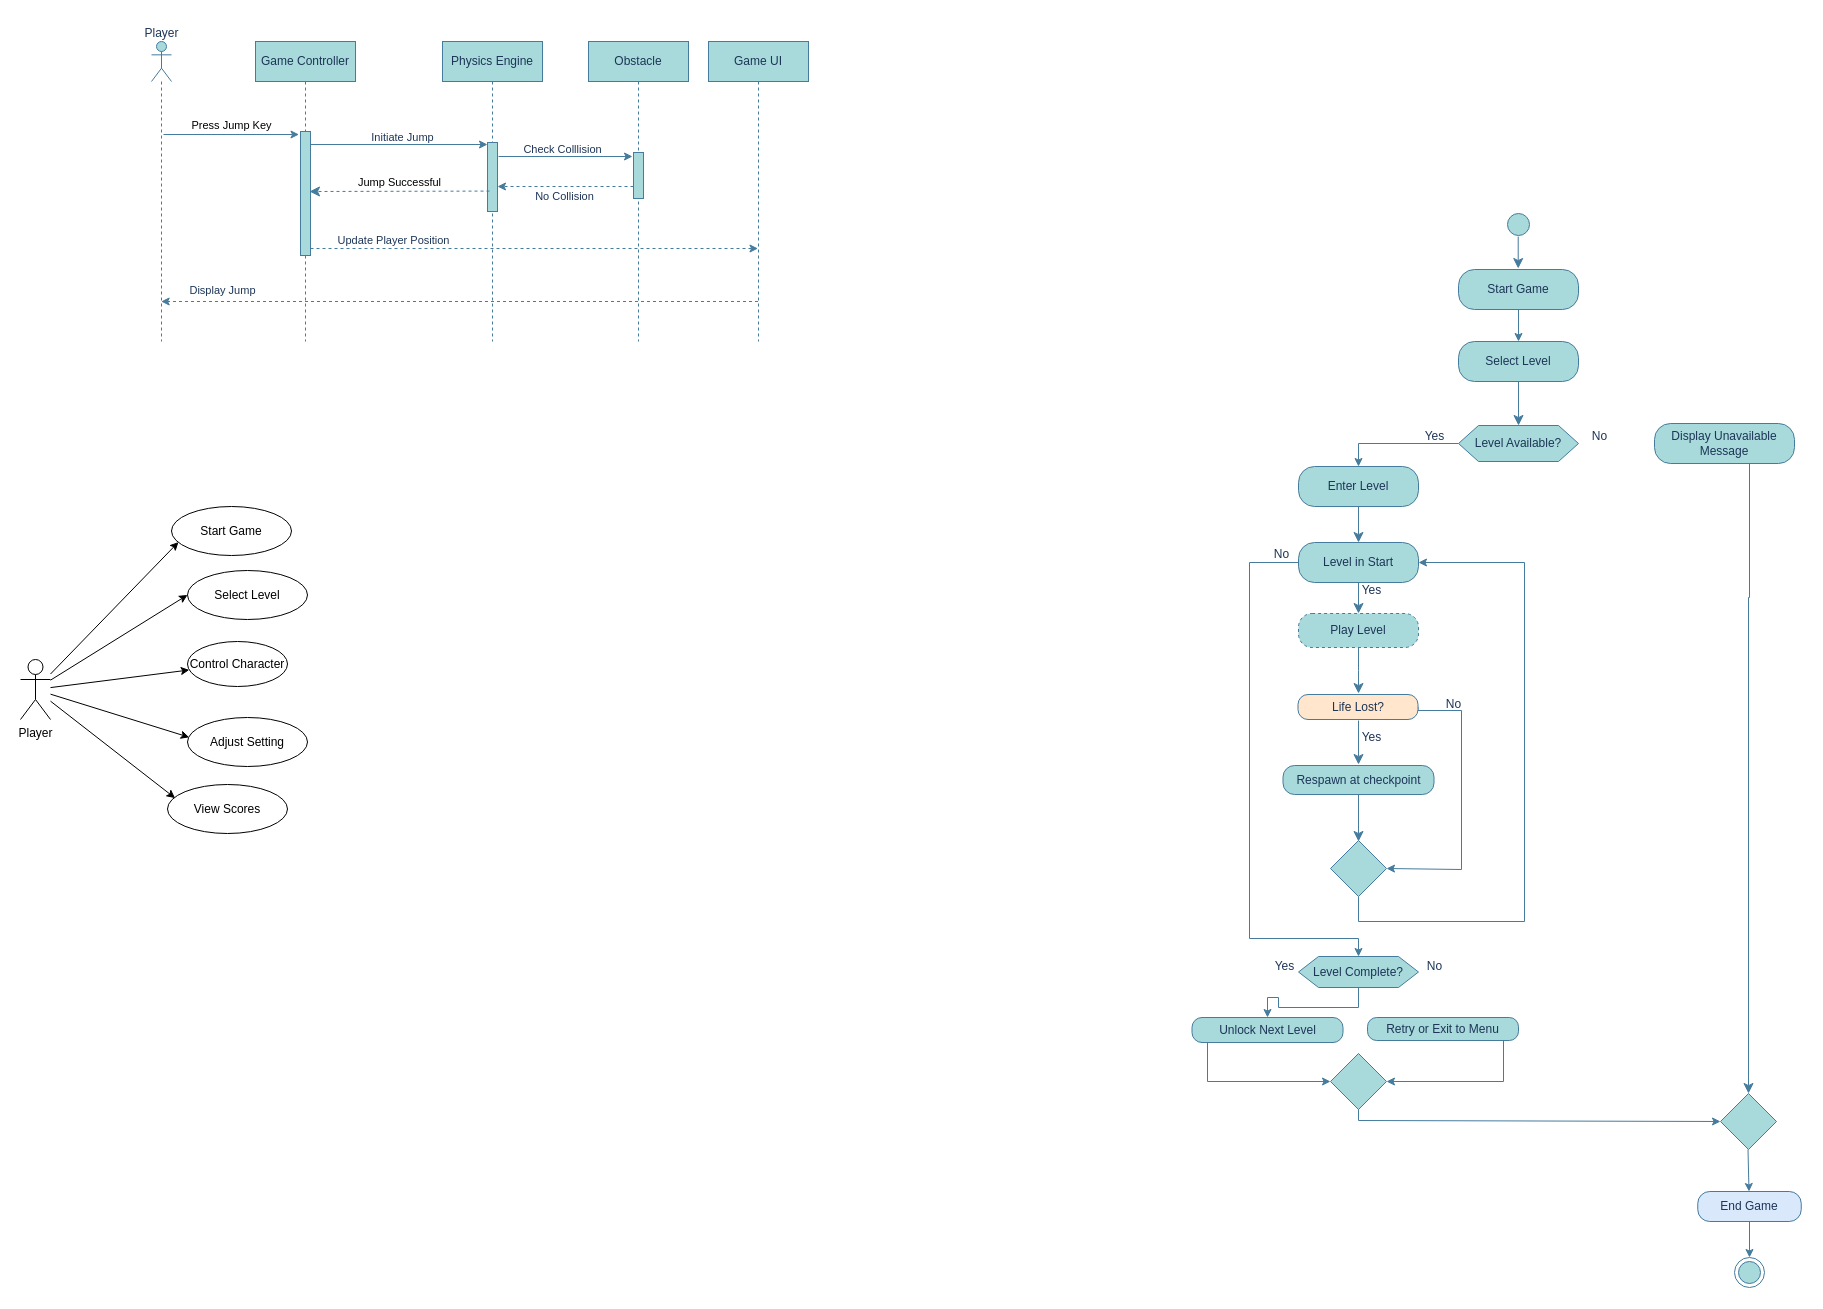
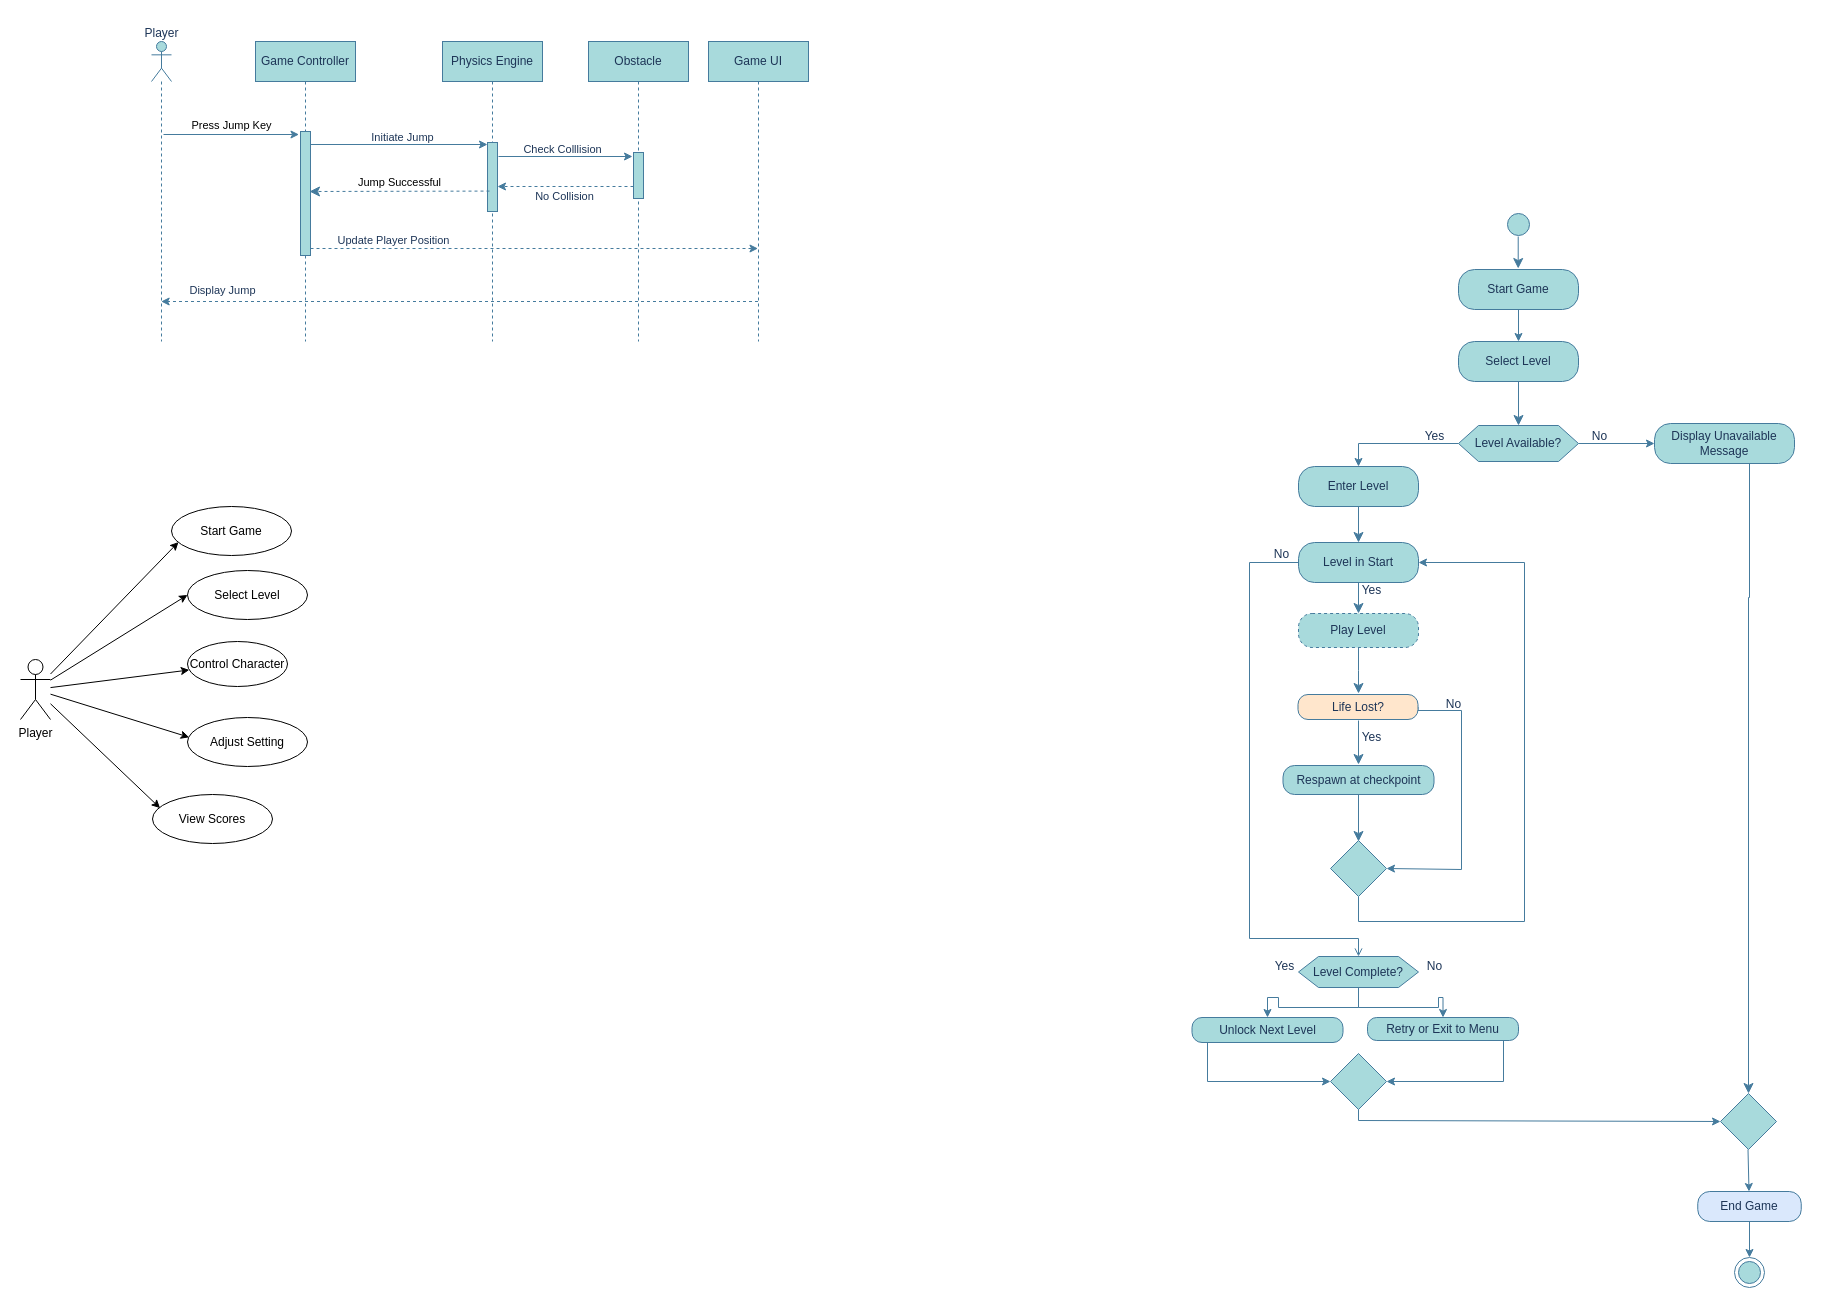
edge "Level Available?" -> "Display Unavailable Message": added
node "View Scores": moved (228, 809) -> (213, 819)
edge "Level in Start" -> "Level Complete?": arrowhead classic -> open
edge "Level Complete?" -> "Retry or Exit to Menu": added
